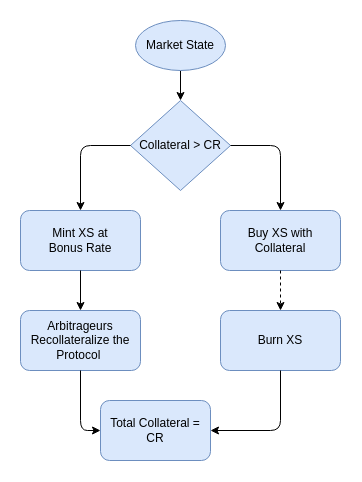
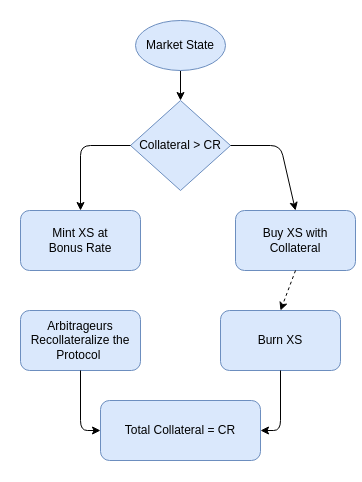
node "Buy XS with Collateral": moved (281, 241) -> (296, 241)
edge "Mint XS at Bonus Rate" -> "Arbitrageurs Recollateralize the Protocol": removed
node "Total Collateral = CR": size 110x60 -> 160x60
